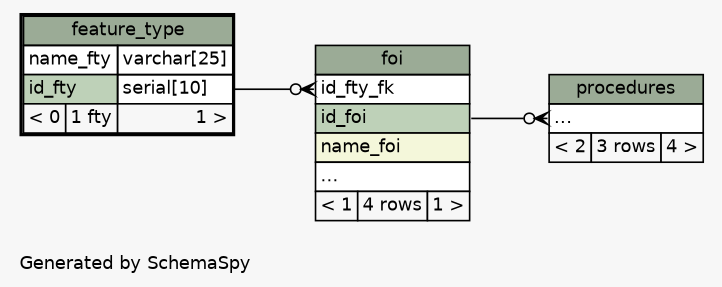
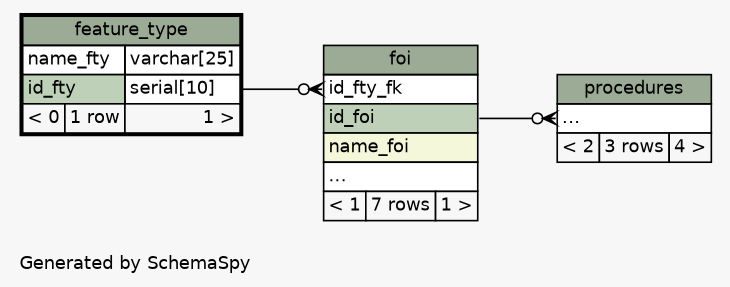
node "feature_type": text "1 fty" -> "1 row"
node "foi": text "4 rows" -> "7 rows"
